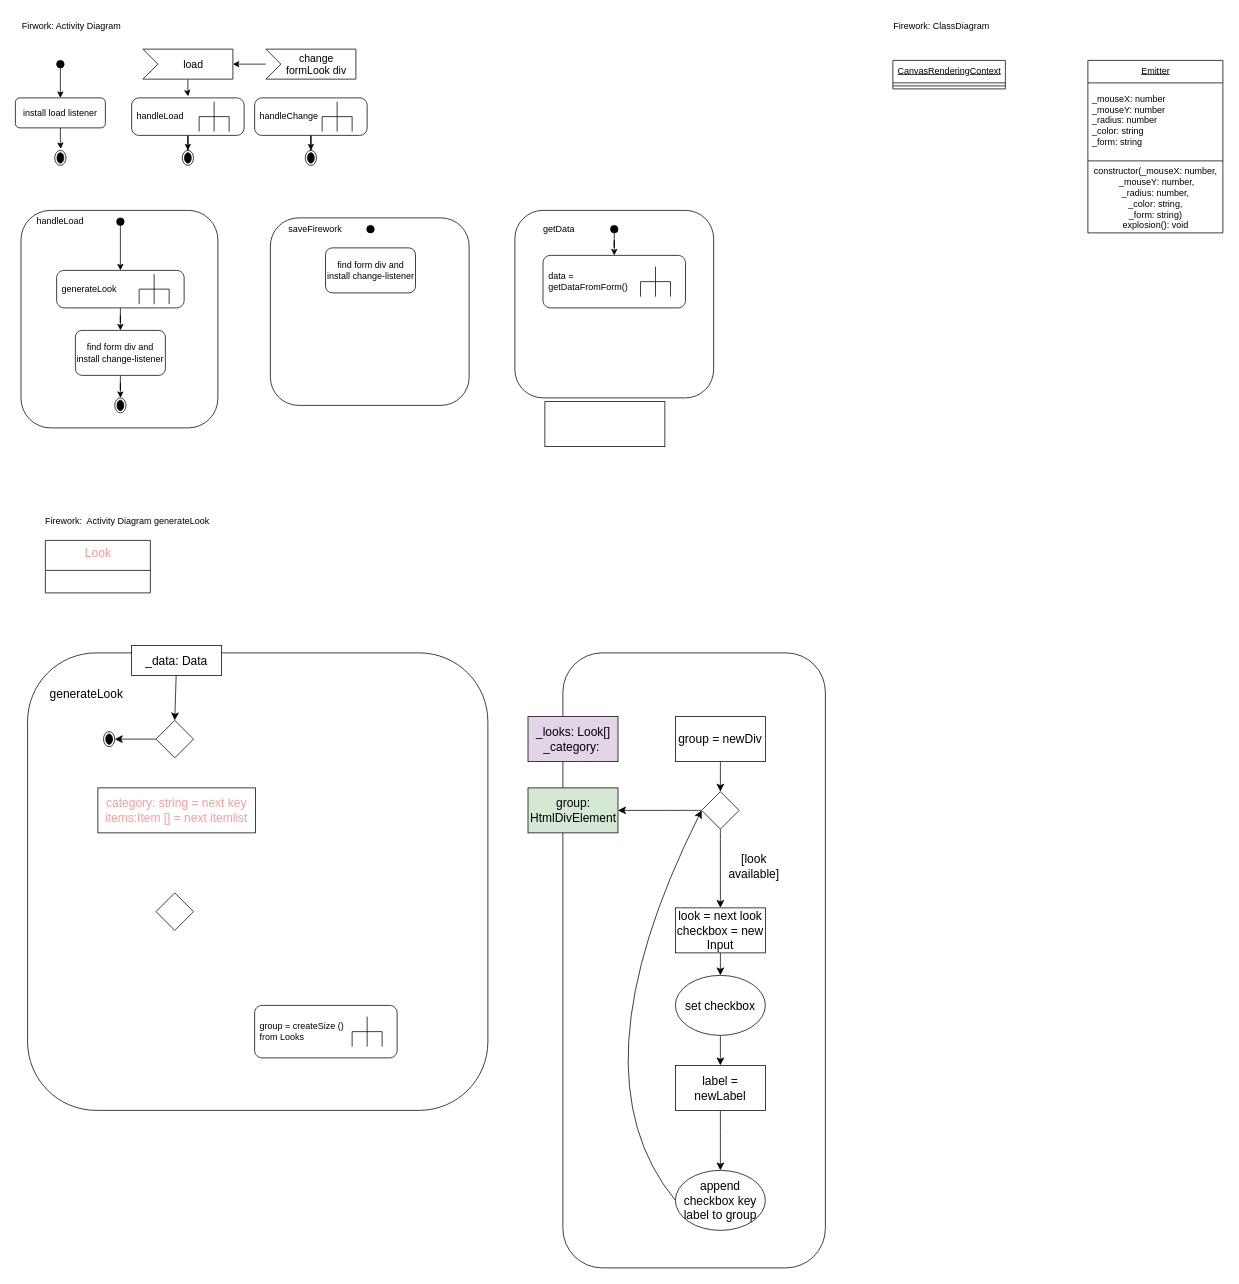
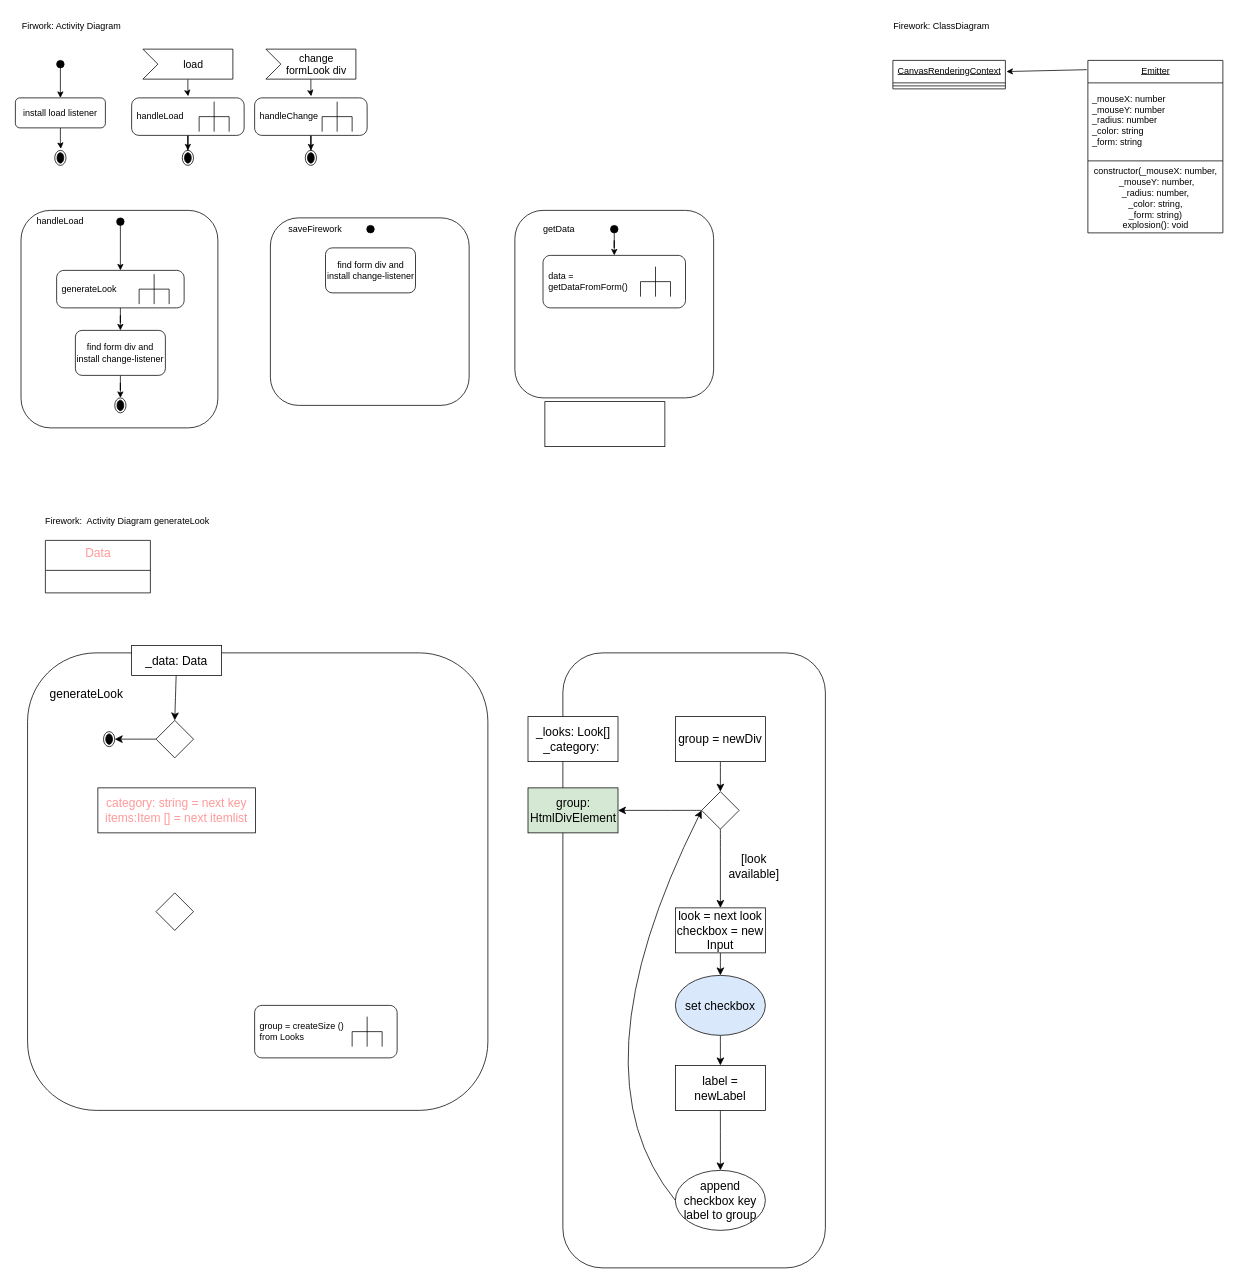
edge "change formLook div" -> "load": now "change formLook div" -> "handleChange"
edge "Emitter" -> "CanvasRenderingContext": added
node "Look": label "Look" -> "Data"
node "_looks: Look[] _category:": fillcolor #e1d5e7 -> #ffffff
node "set checkbox": fillcolor #ffffff -> #dae8fc
